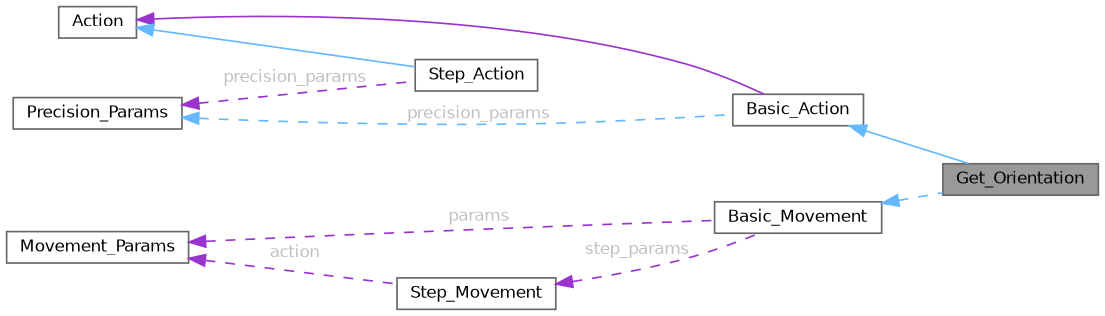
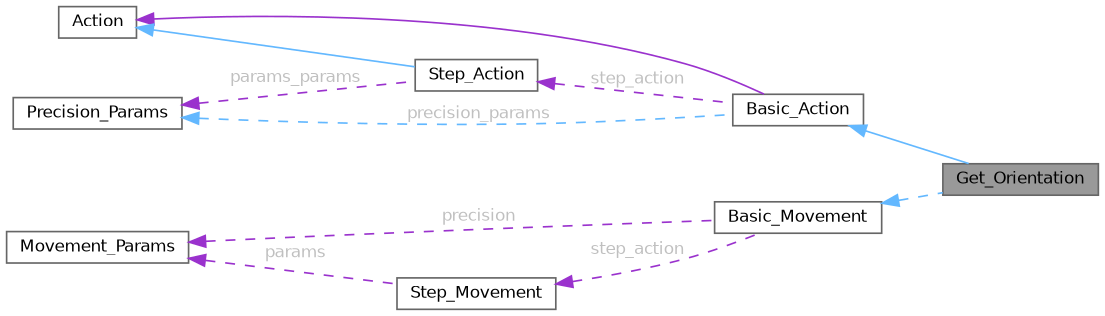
edge "Step_Action" -> "Precision_Params": label " precision_params" -> " params_params"
edge "Basic_Action" -> "Step_Action": added, label "step_action"
edge "Basic_Movement" -> "Movement_Params": label " params" -> " precision"
edge "Basic_Movement" -> "Step_Movement": label " step_params" -> " step_action"
edge "Step_Movement" -> "Movement_Params": label " action" -> " params"
